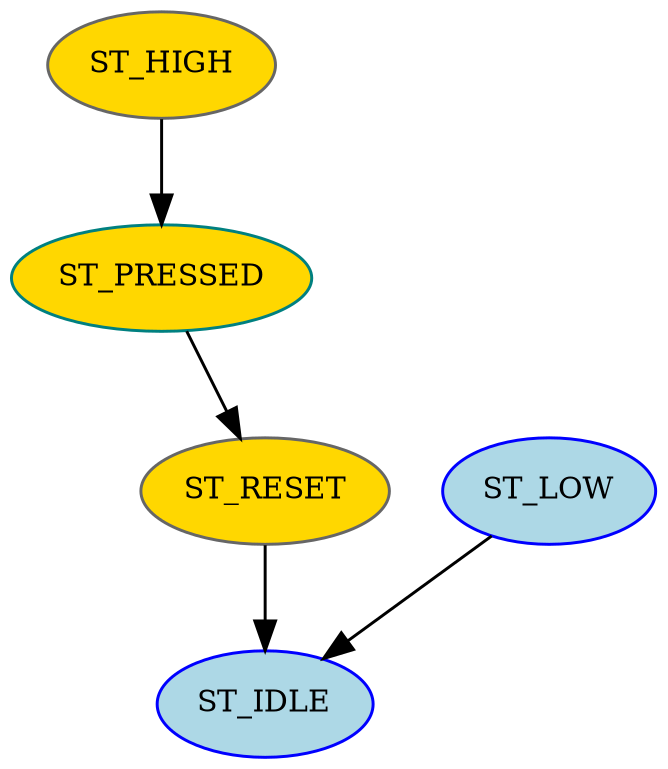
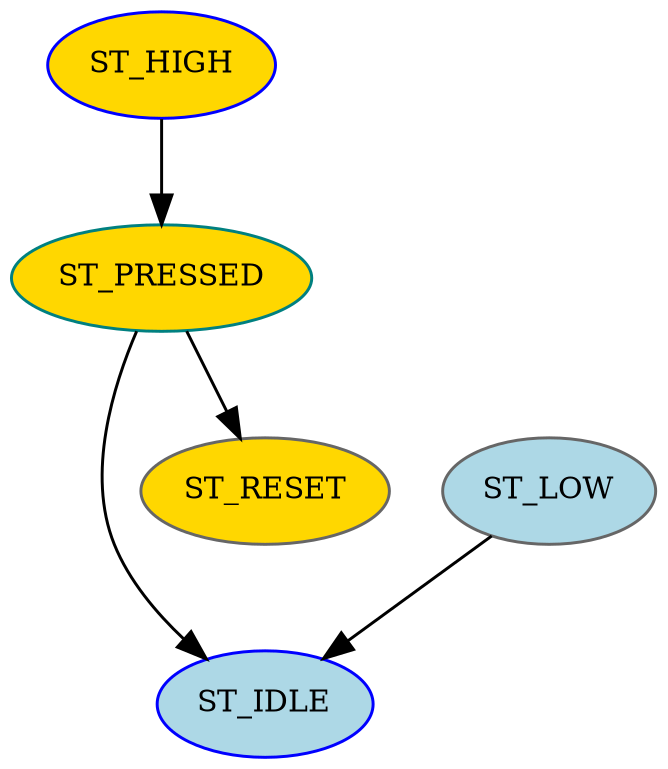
node "ST_HIGH": color gray40 -> blue
node "ST_LOW": color blue -> gray40
edge "ST_RESET" -> "ST_IDLE": now "ST_PRESSED" -> "ST_IDLE"
